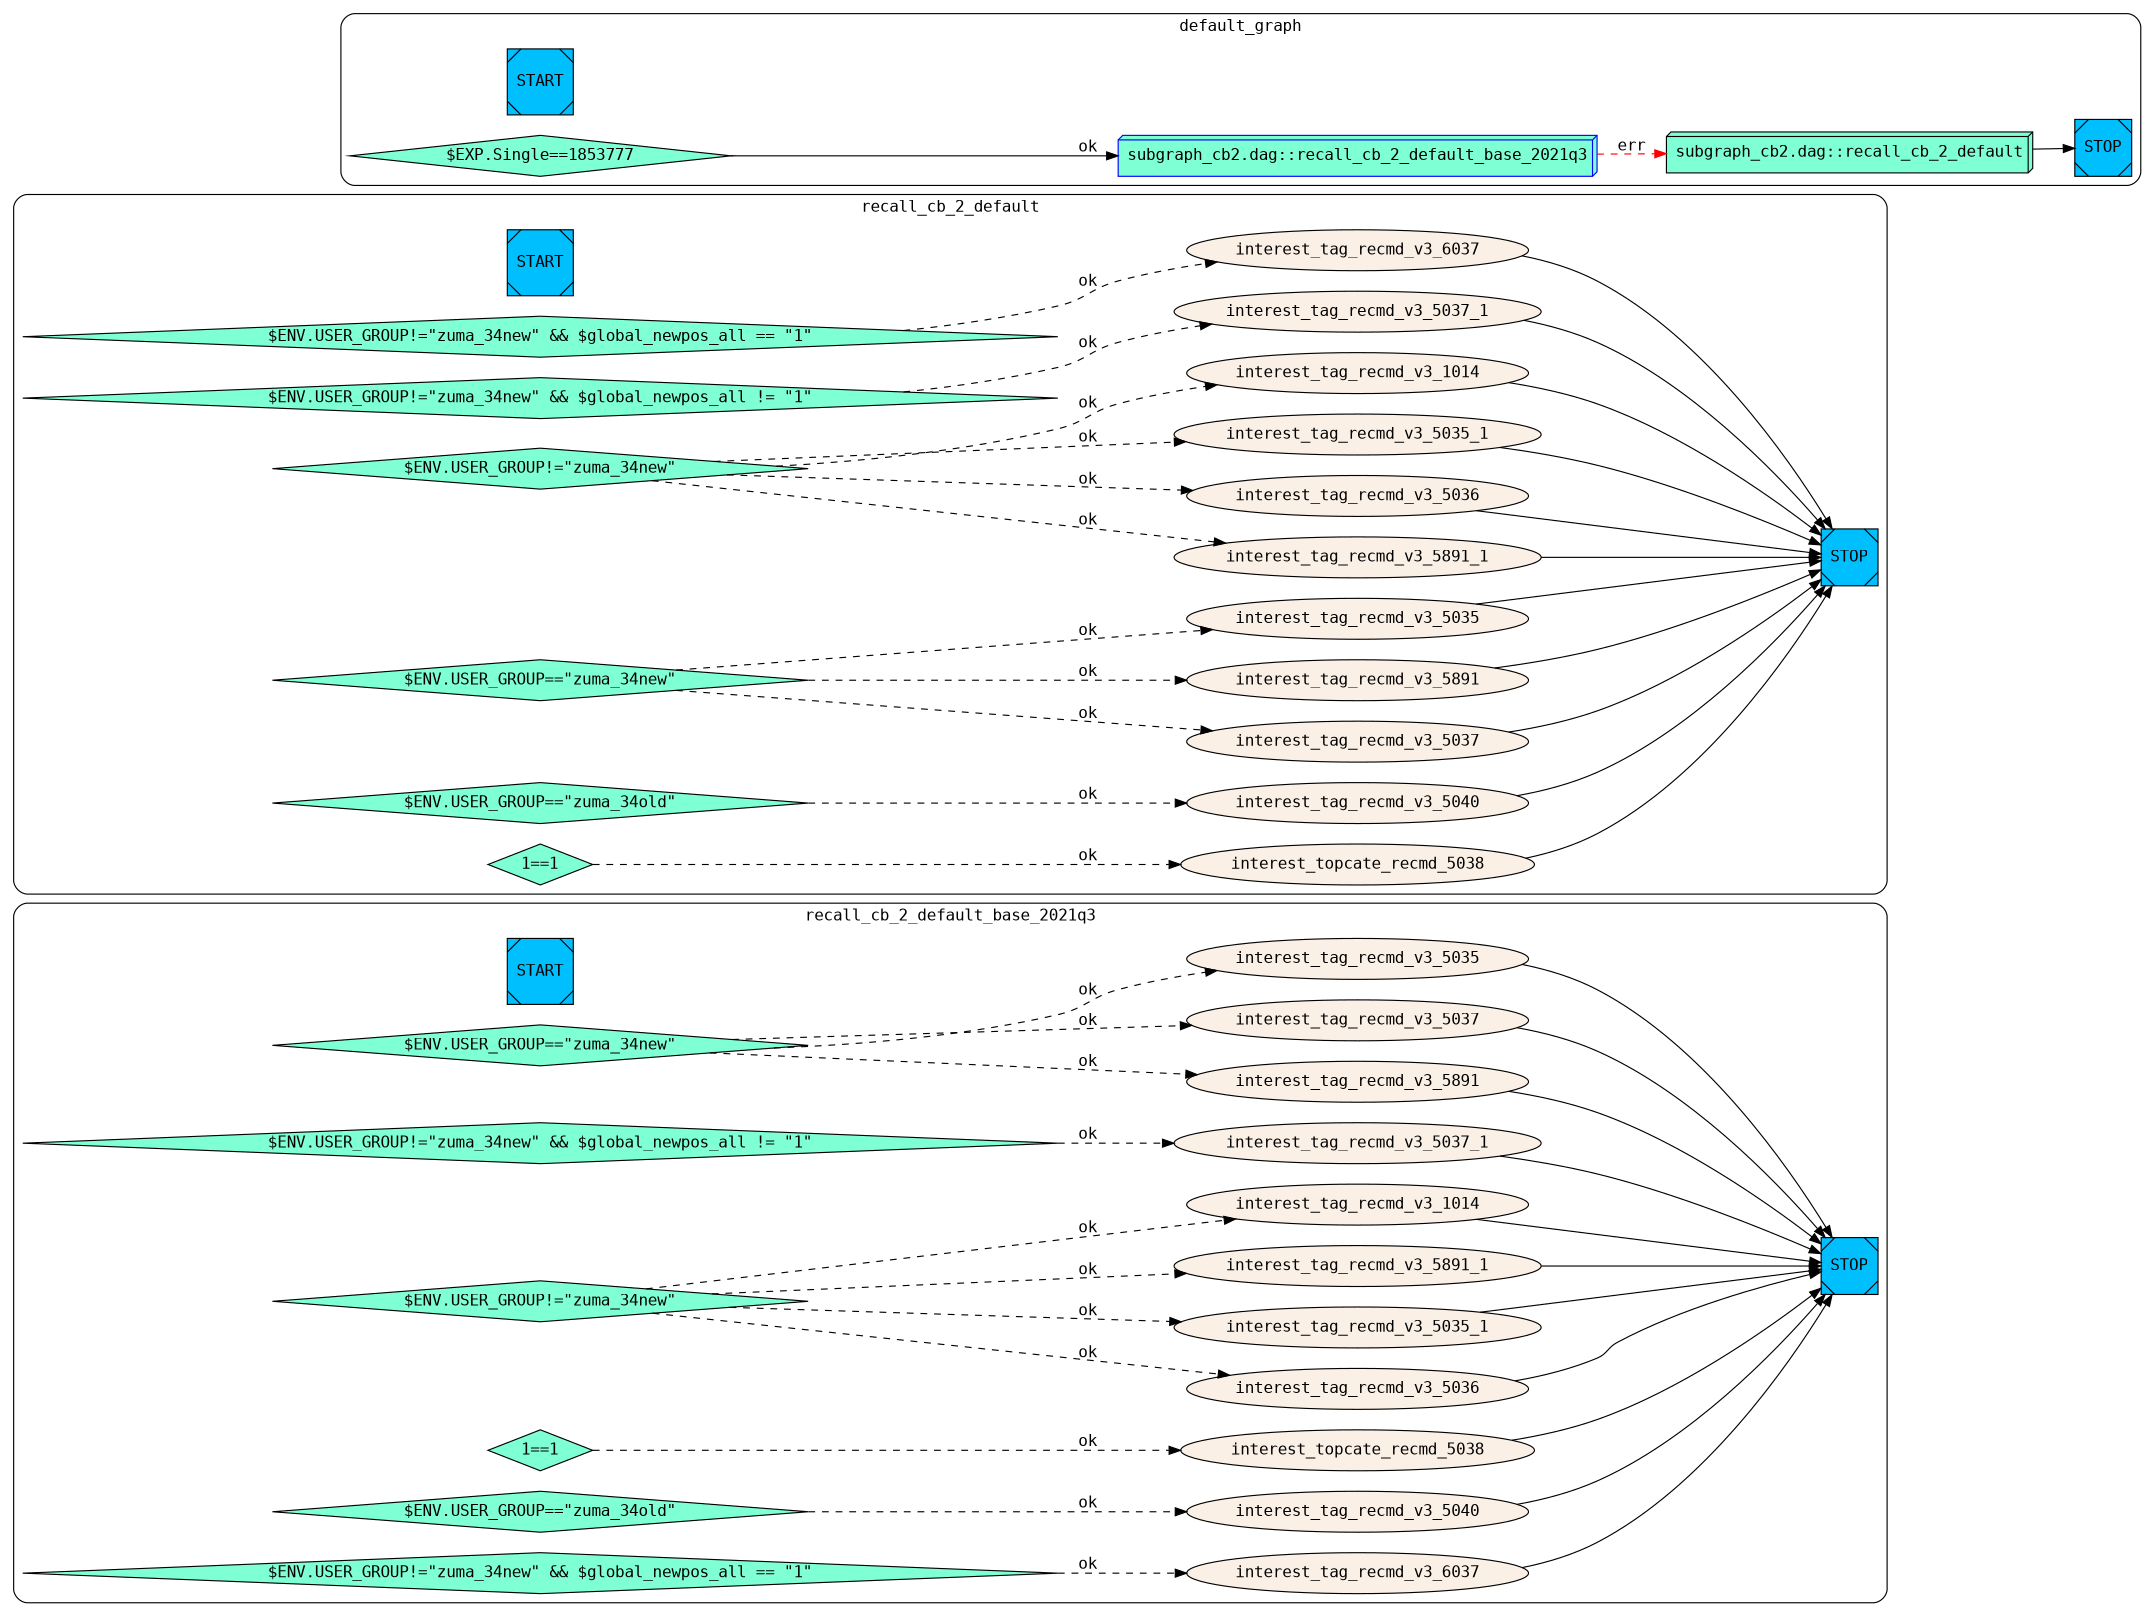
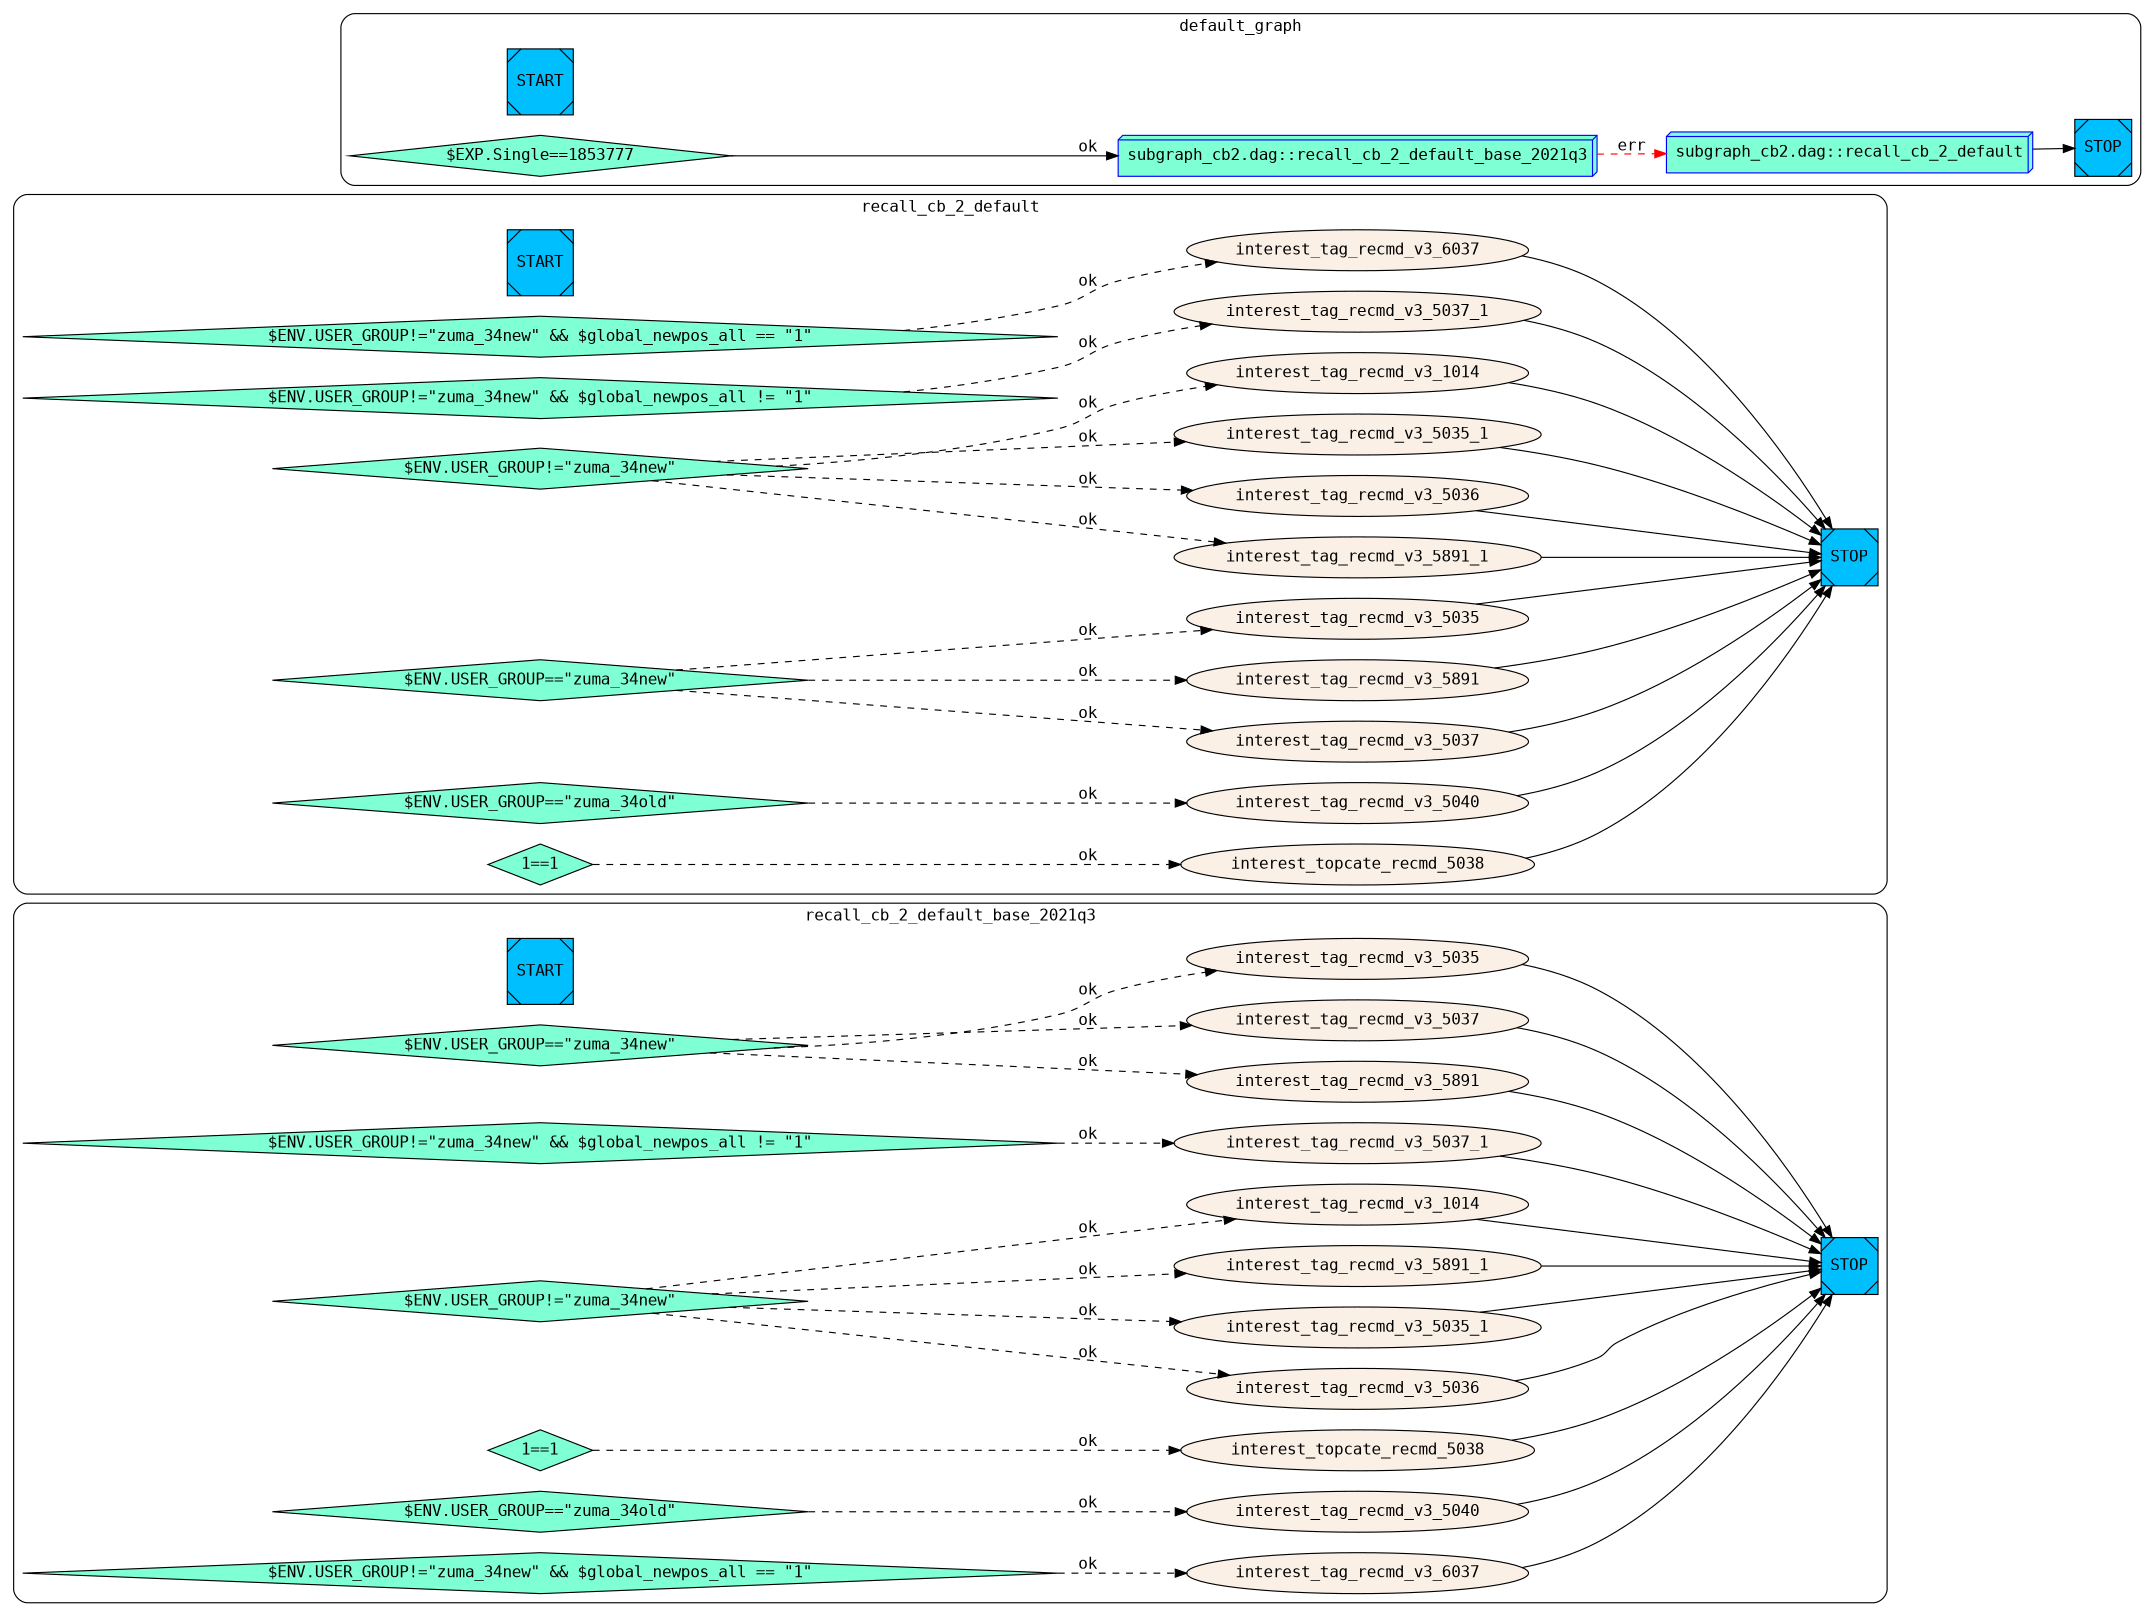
node "subgraph_cb2.dag::recall_cb_2_default": color black -> blue
